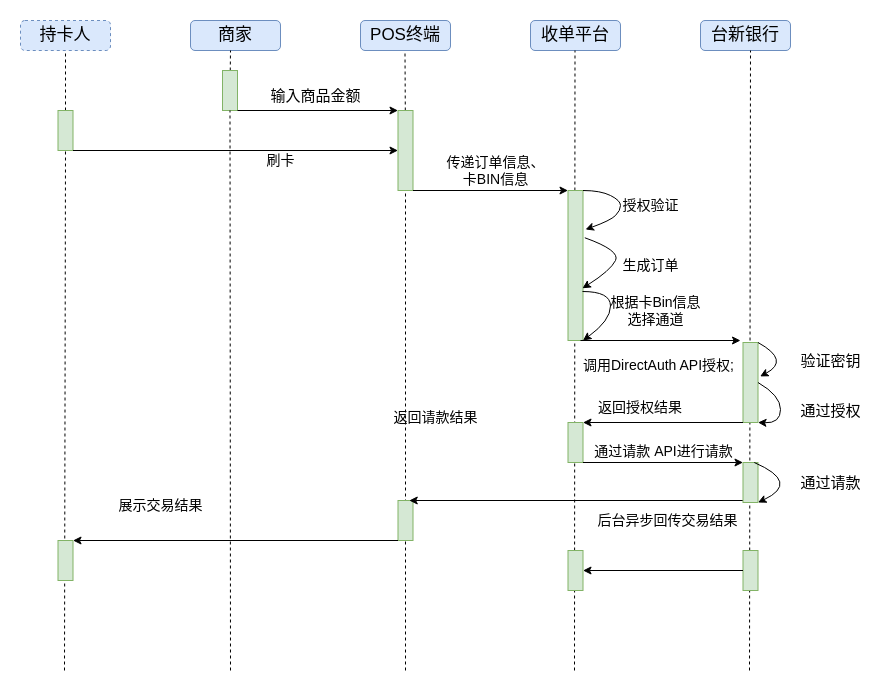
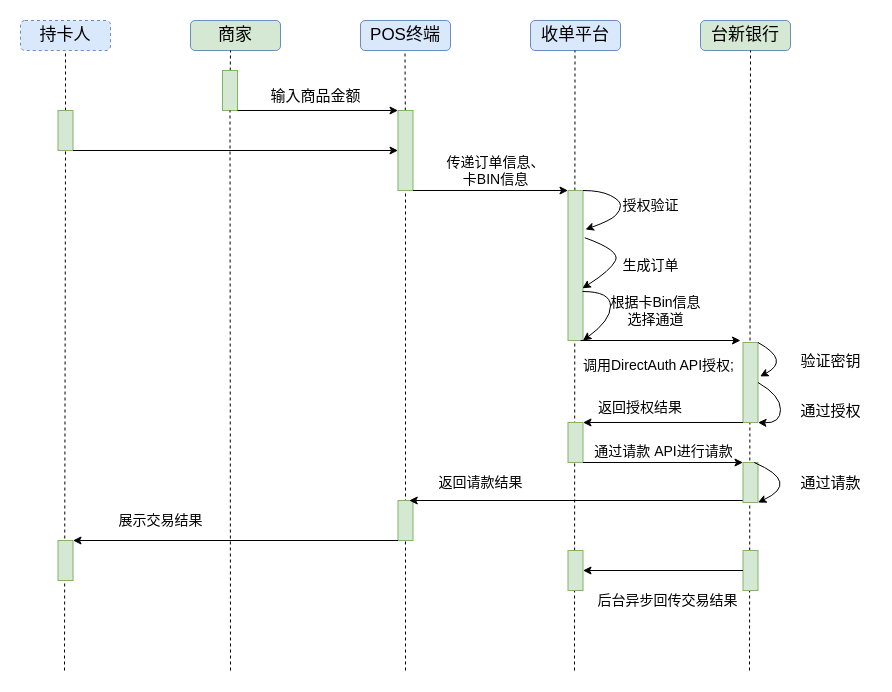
node "商家": fillcolor #dae8fc -> #d5e8d4
node "台新银行": fillcolor #dae8fc -> #d5e8d4
node "刷卡": removed
node "返回请款结果": moved (436, 418) -> (481, 483)
node "展示交易结果": moved (161, 506) -> (161, 521)
node "后台异步回传交易结果": moved (668, 521) -> (668, 601)
